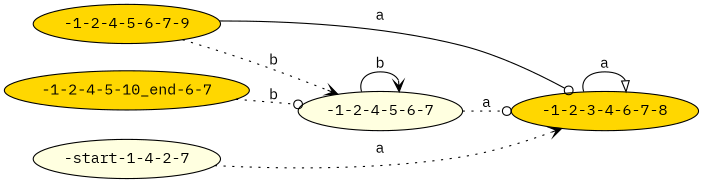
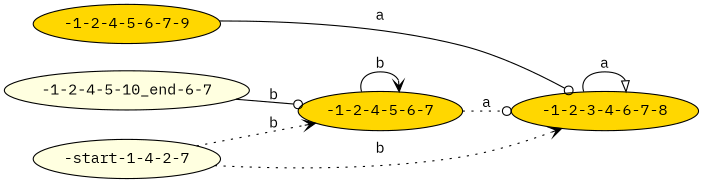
edge "-1-2-4-5-6-7-9" -> "-1-2-4-5-6-7": now "-start-1-4-2-7" -> "-1-2-4-5-6-7"
node "-1-2-4-5-10_end-6-7": fillcolor gold -> lightyellow
edge "-1-2-4-5-10_end-6-7" -> "-1-2-4-5-6-7": style dotted -> solid
node "-1-2-4-5-6-7": fillcolor lightyellow -> gold
edge "-start-1-4-2-7" -> "-1-2-3-4-6-7-8": label "a" -> "b"
